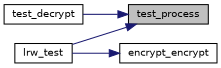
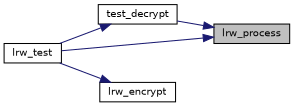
node "test_process": label "test_process" -> "lrw_process"
edge "lrw_test" -> "test_decrypt": added
node "encrypt_encrypt": label "encrypt_encrypt" -> "lrw_encrypt"
